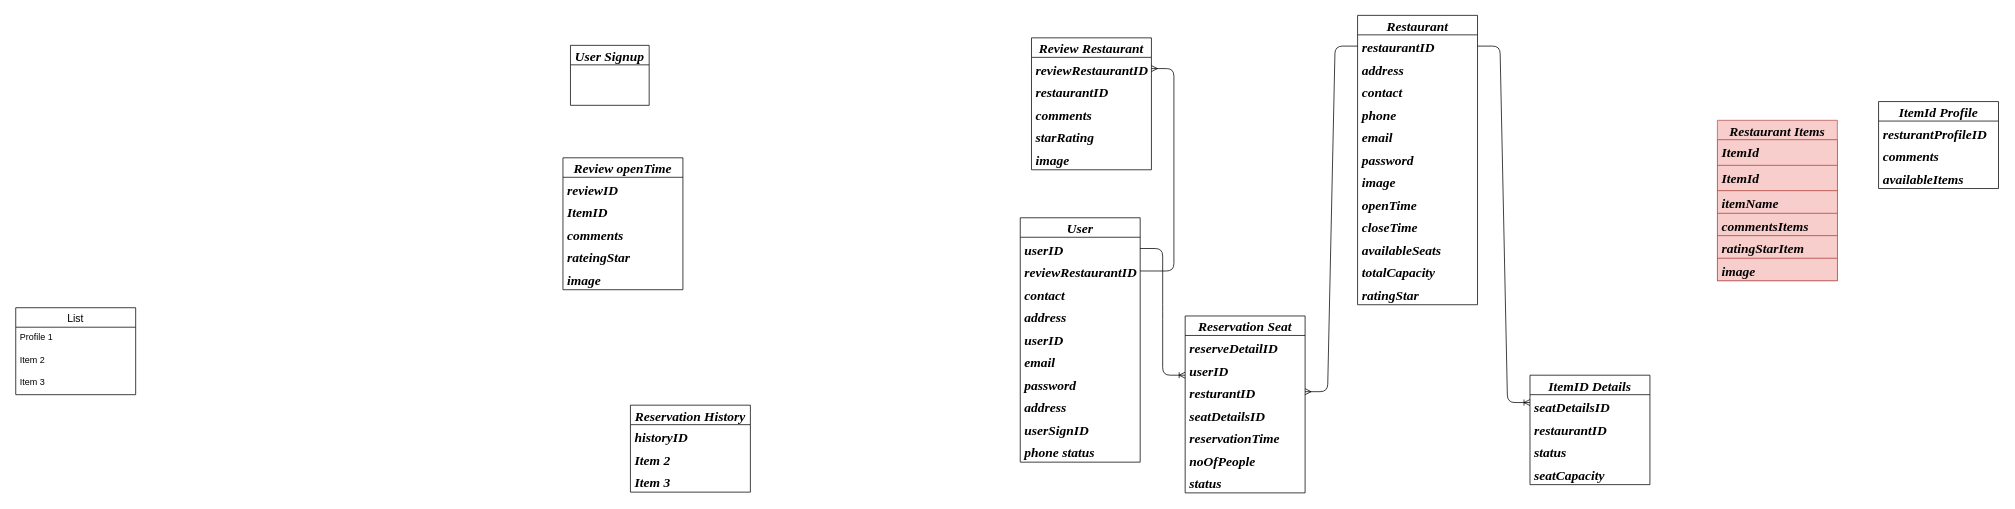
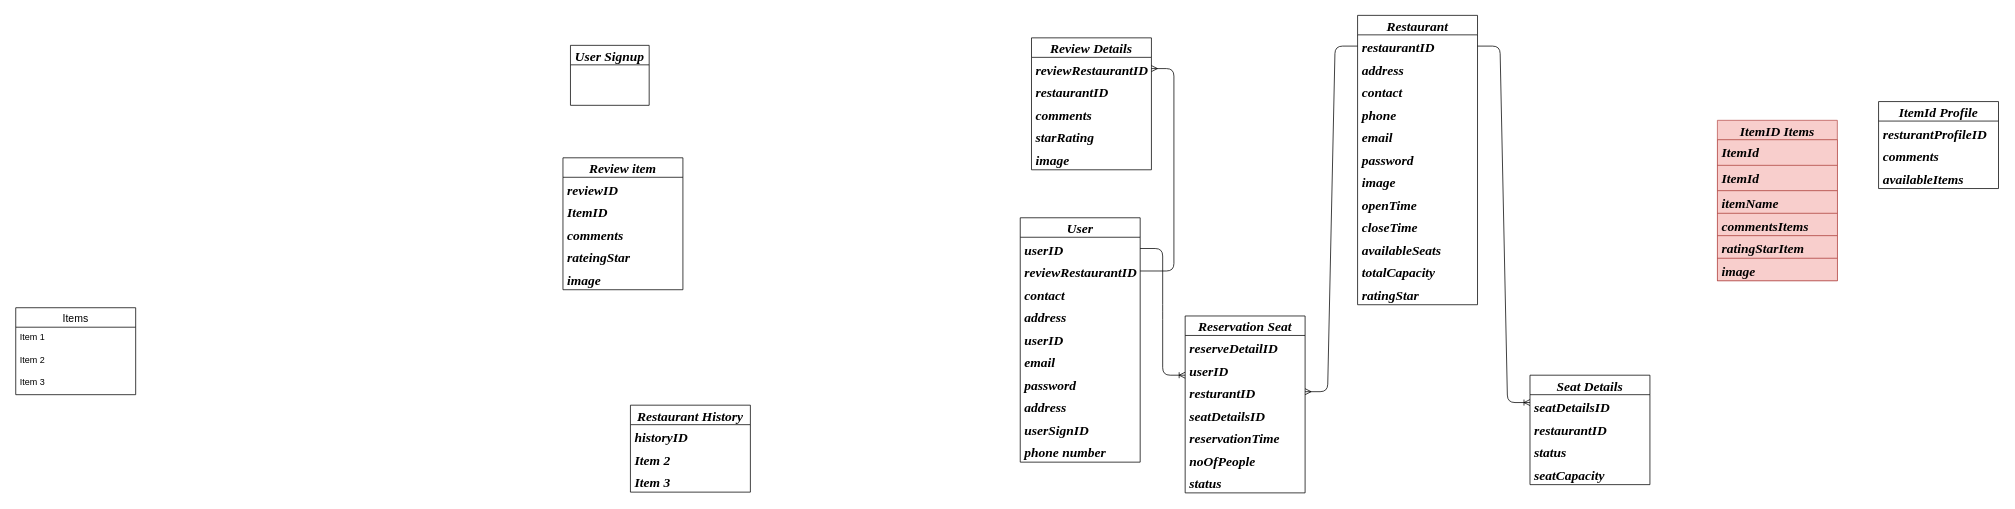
node "Review Restaurant": label "Review Restaurant" -> "Review Details"
node "Restaurant Items": label "Restaurant Items" -> "ItemID Items"
node "Review openTime": label "Review openTime" -> "Review item"
node "List": label "List" -> "Items"
node "Profile 1": label "Profile 1" -> "Item 1"
node "ItemID Details": label "ItemID Details" -> "Seat Details"
node "Reservation History": label "Reservation History" -> "Restaurant History"
node "phone status": label "phone status" -> "phone number"
